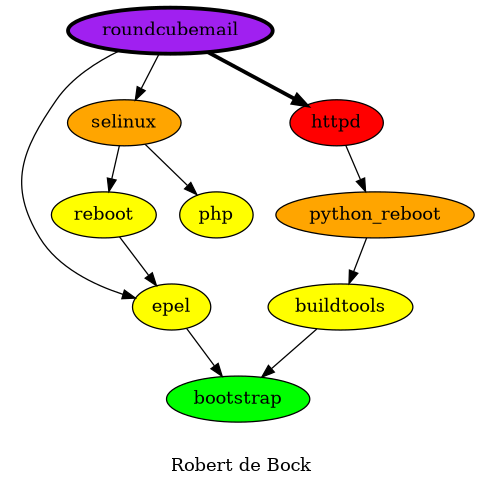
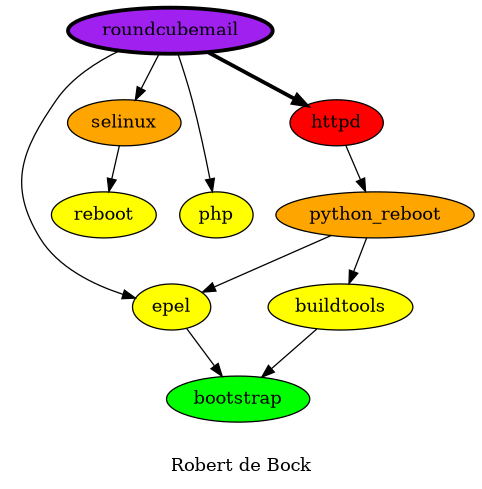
edge "selinux" -> "php": now "roundcubemail" -> "php"
edge "reboot" -> "epel": now "python_reboot" -> "epel"
